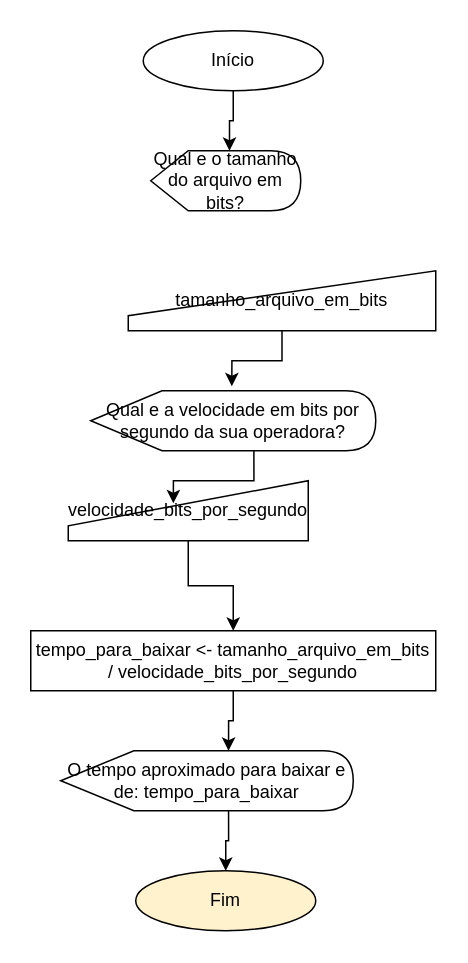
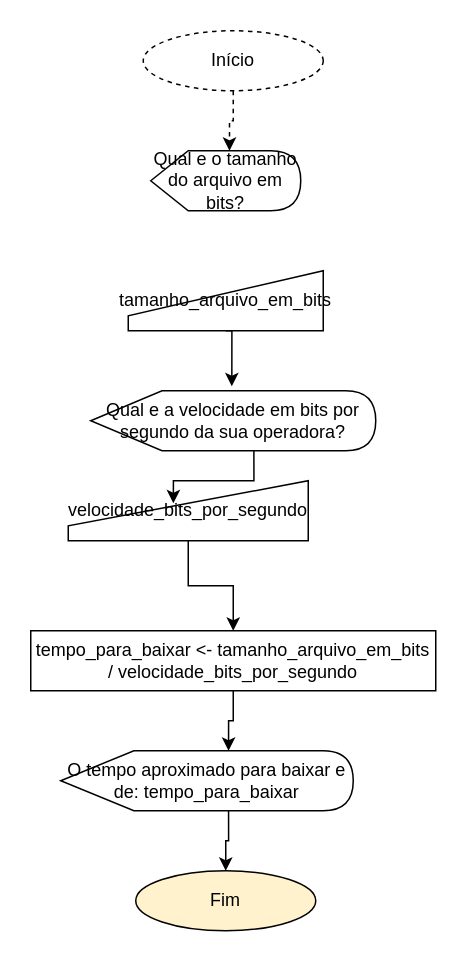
node "Início": style solid -> dashed
edge "Início" -> "Qual e o tamanho do arquivo em bits?": style solid -> dashed
node "tamanho_arquivo_em_bits": size 308x60 -> 195x60
